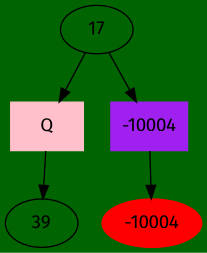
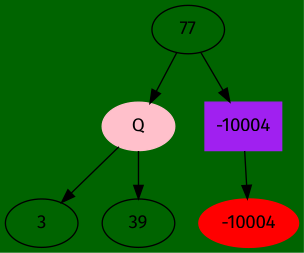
node "17": label "17" -> "77"
node "Q": shape box -> ellipse
node "3": added
